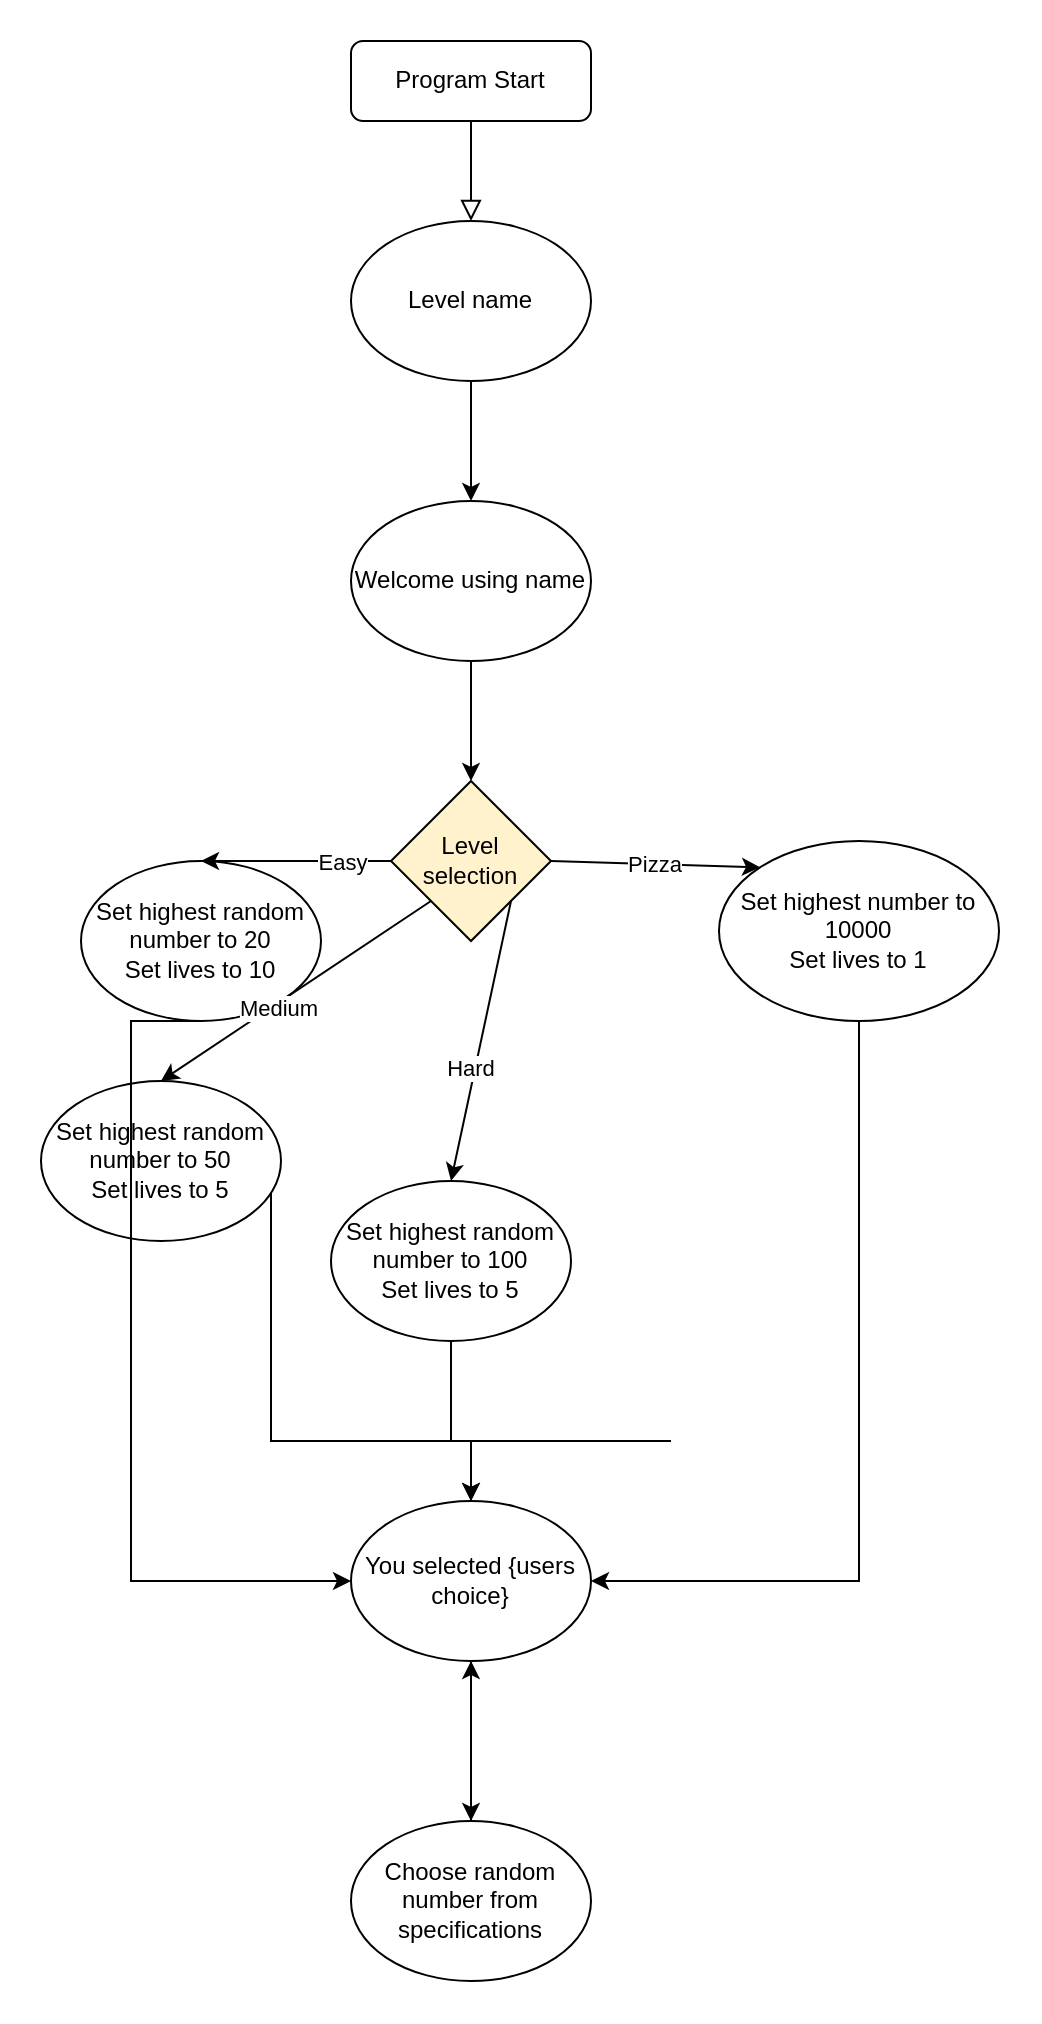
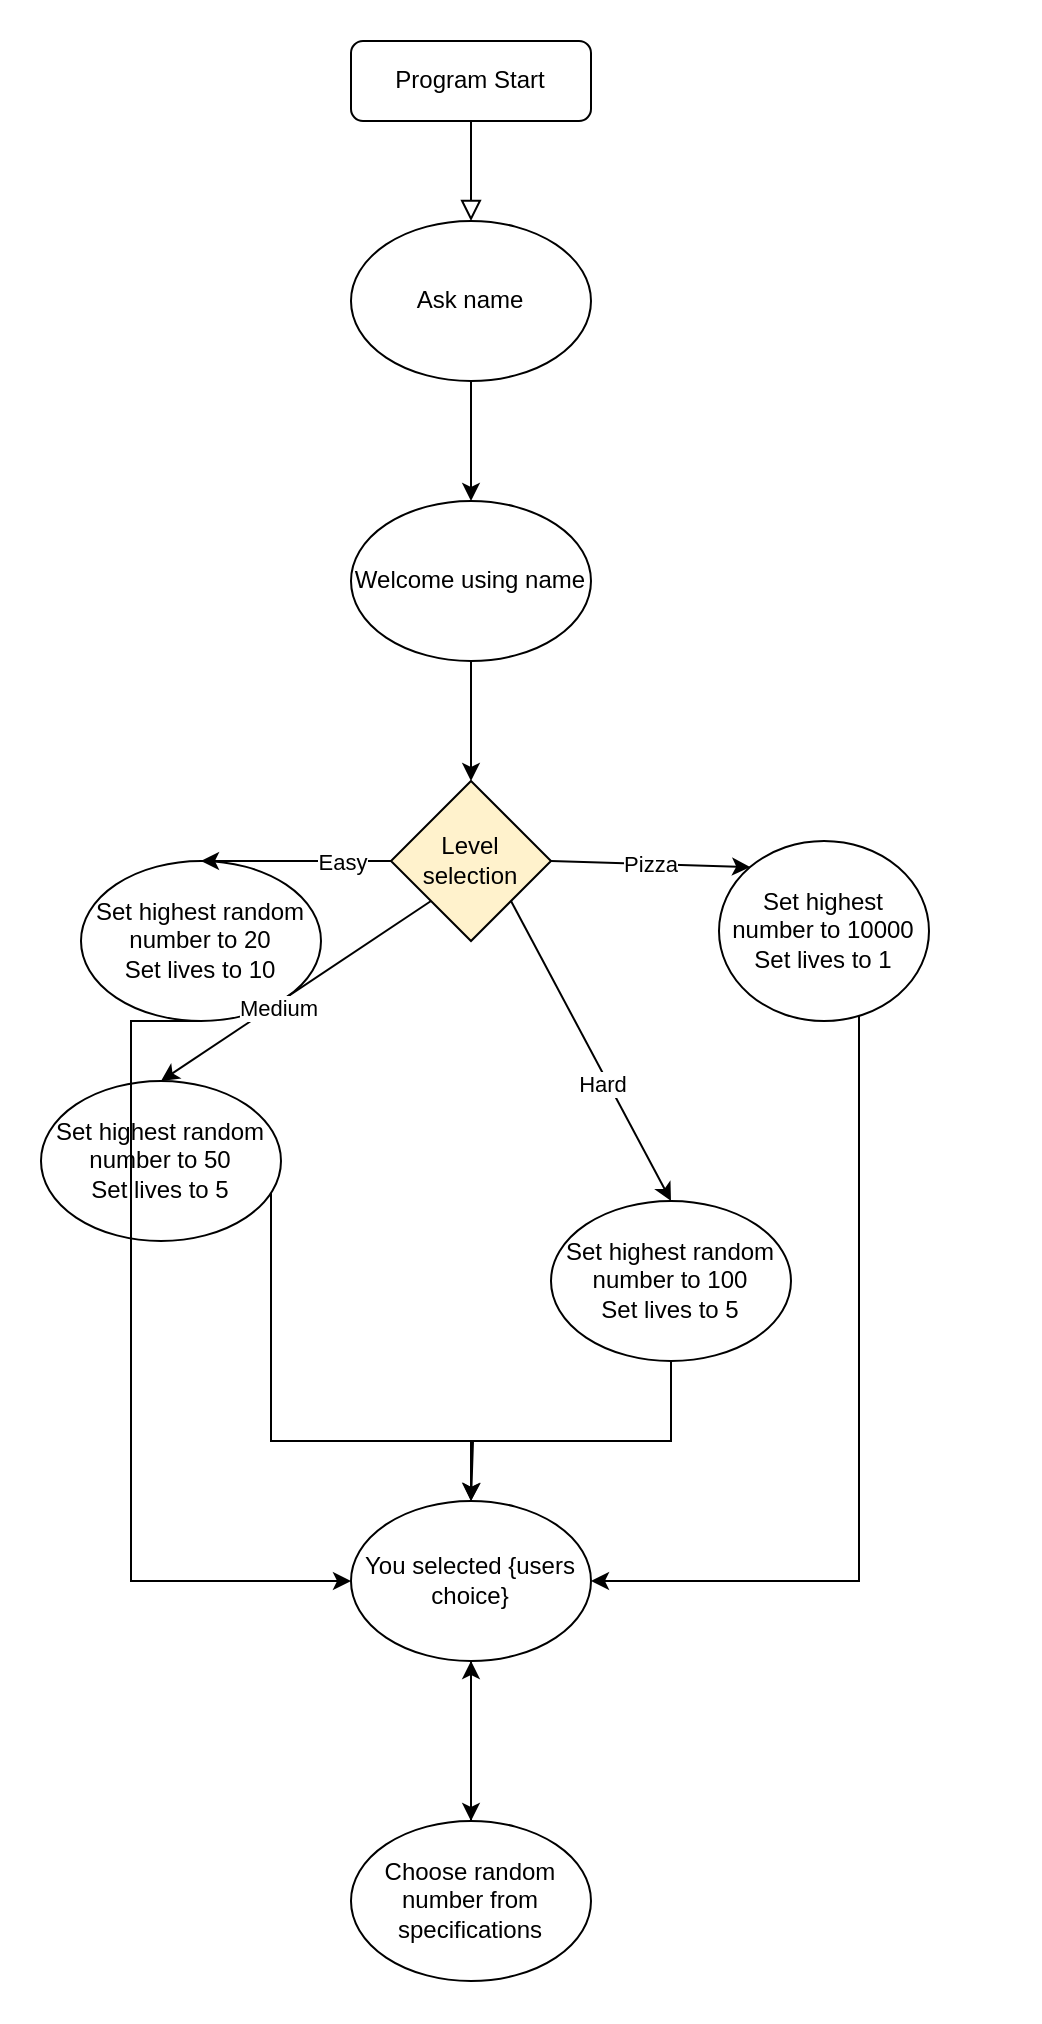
node "Level name": label "Level name" -> "Ask name"
node "Set highest number to 10000 Set lives to 1": size 280x180 -> 210x180
node "Set highest random number to 100 Set lives to 5": moved (451, 1261) -> (671, 1281)
